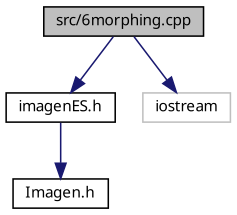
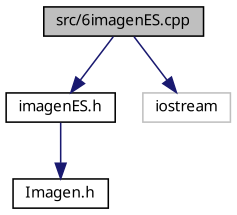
node "src/6morphing.cpp": label "src/6morphing.cpp" -> "src/6imagenES.cpp"
